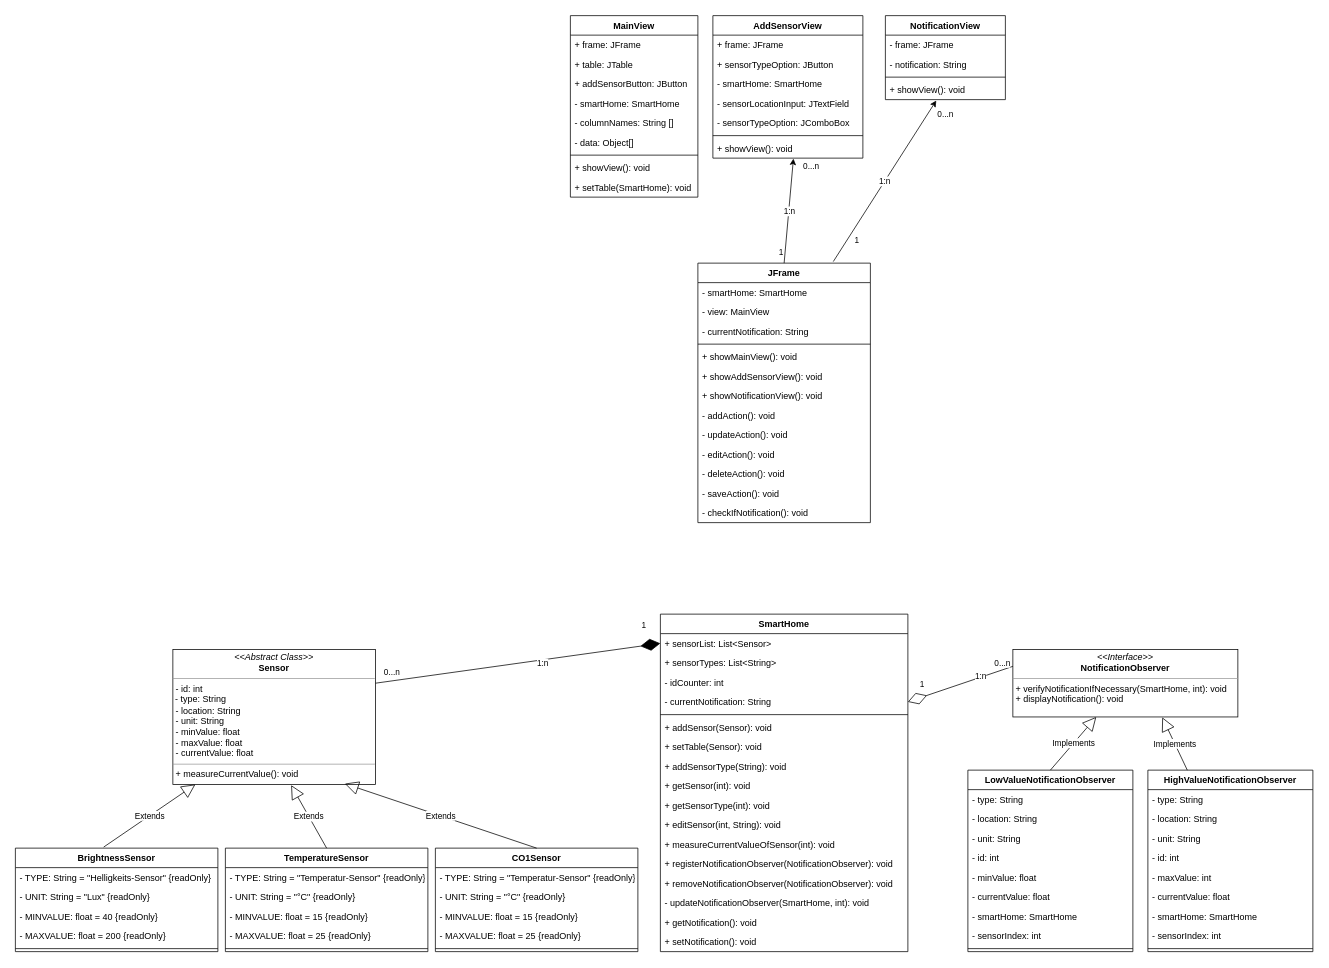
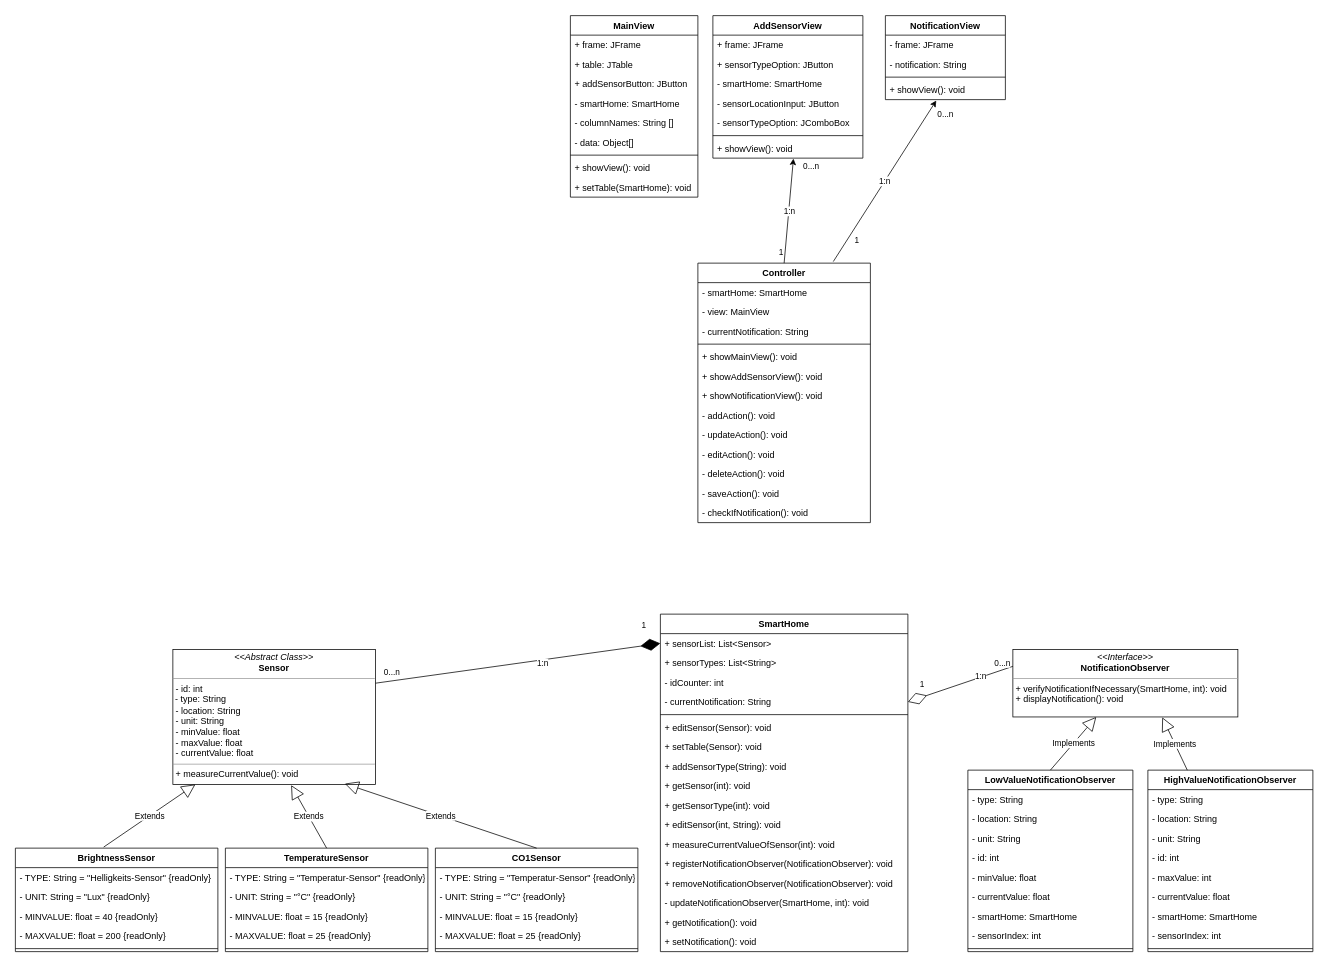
node "- sensorLocationInput: JTextField": label "- sensorLocationInput: JTextField" -> "- sensorLocationInput: JButton"
node "JFrame": label "JFrame" -> "Controller"
node "+ addSensor(Sensor): void": label "+ addSensor(Sensor): void" -> "+ editSensor(Sensor): void"
